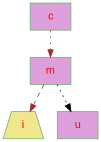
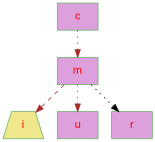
edge "m" -> "u": color black -> brown
node "r": added
